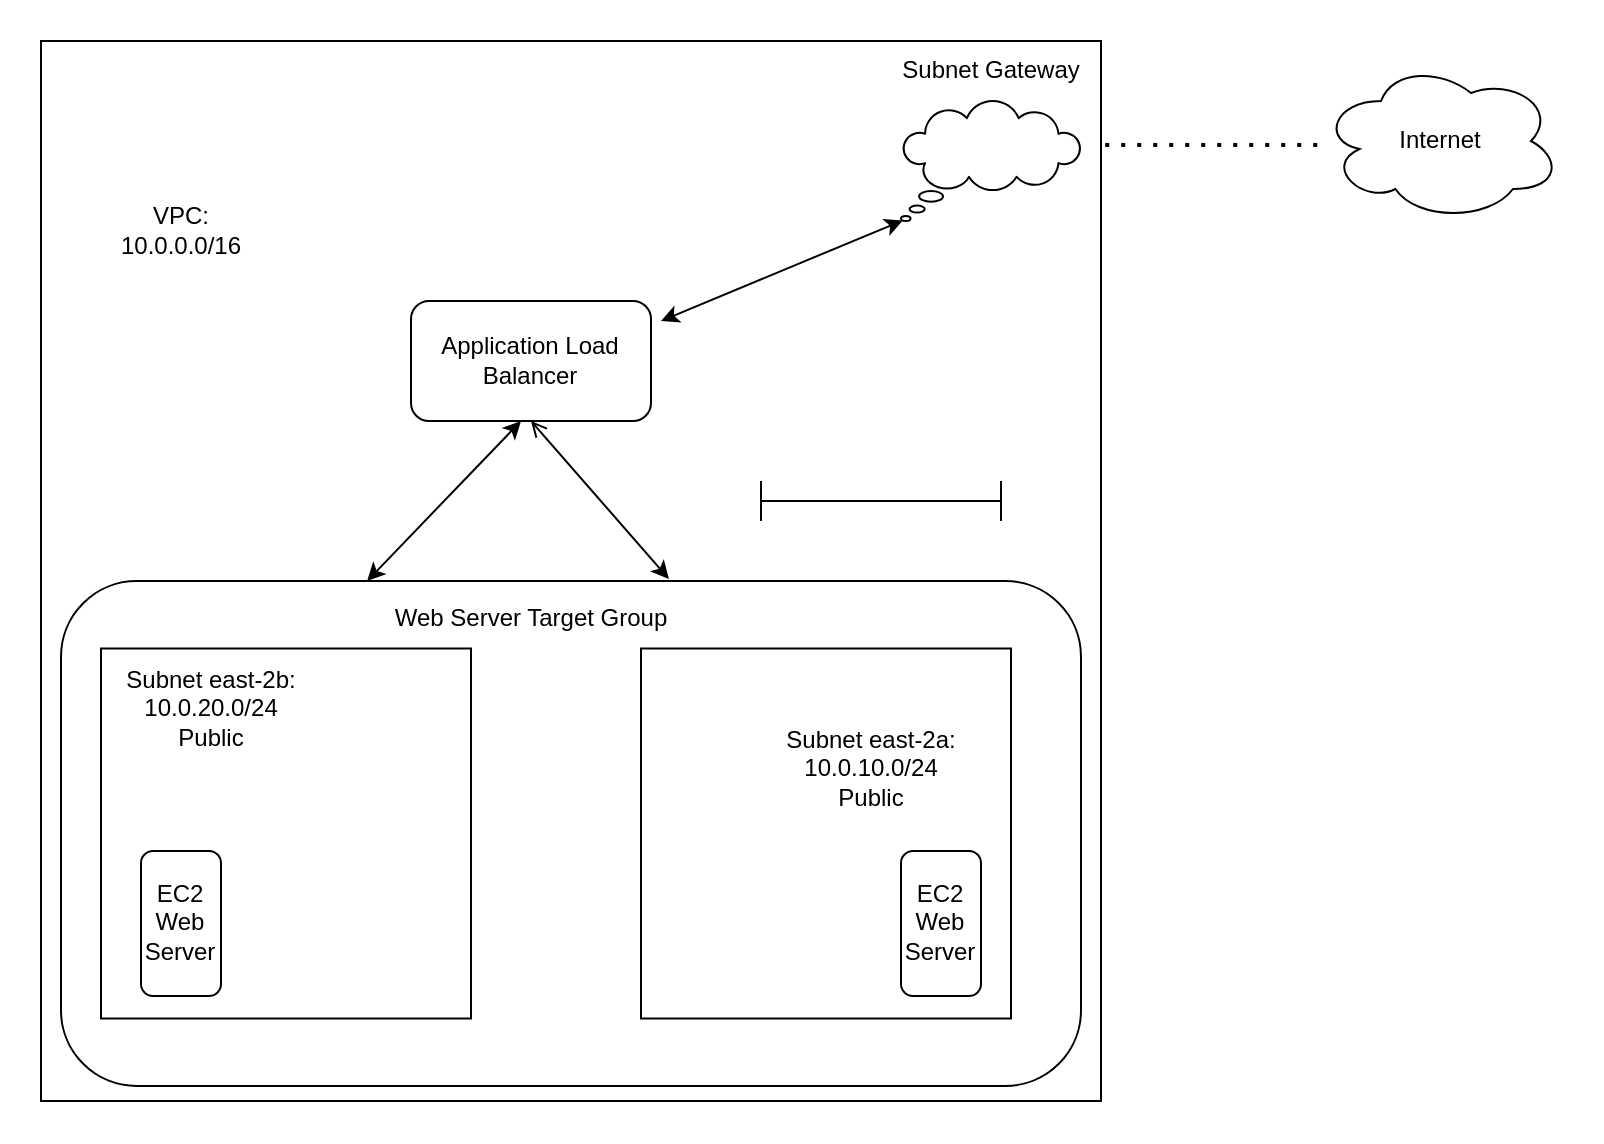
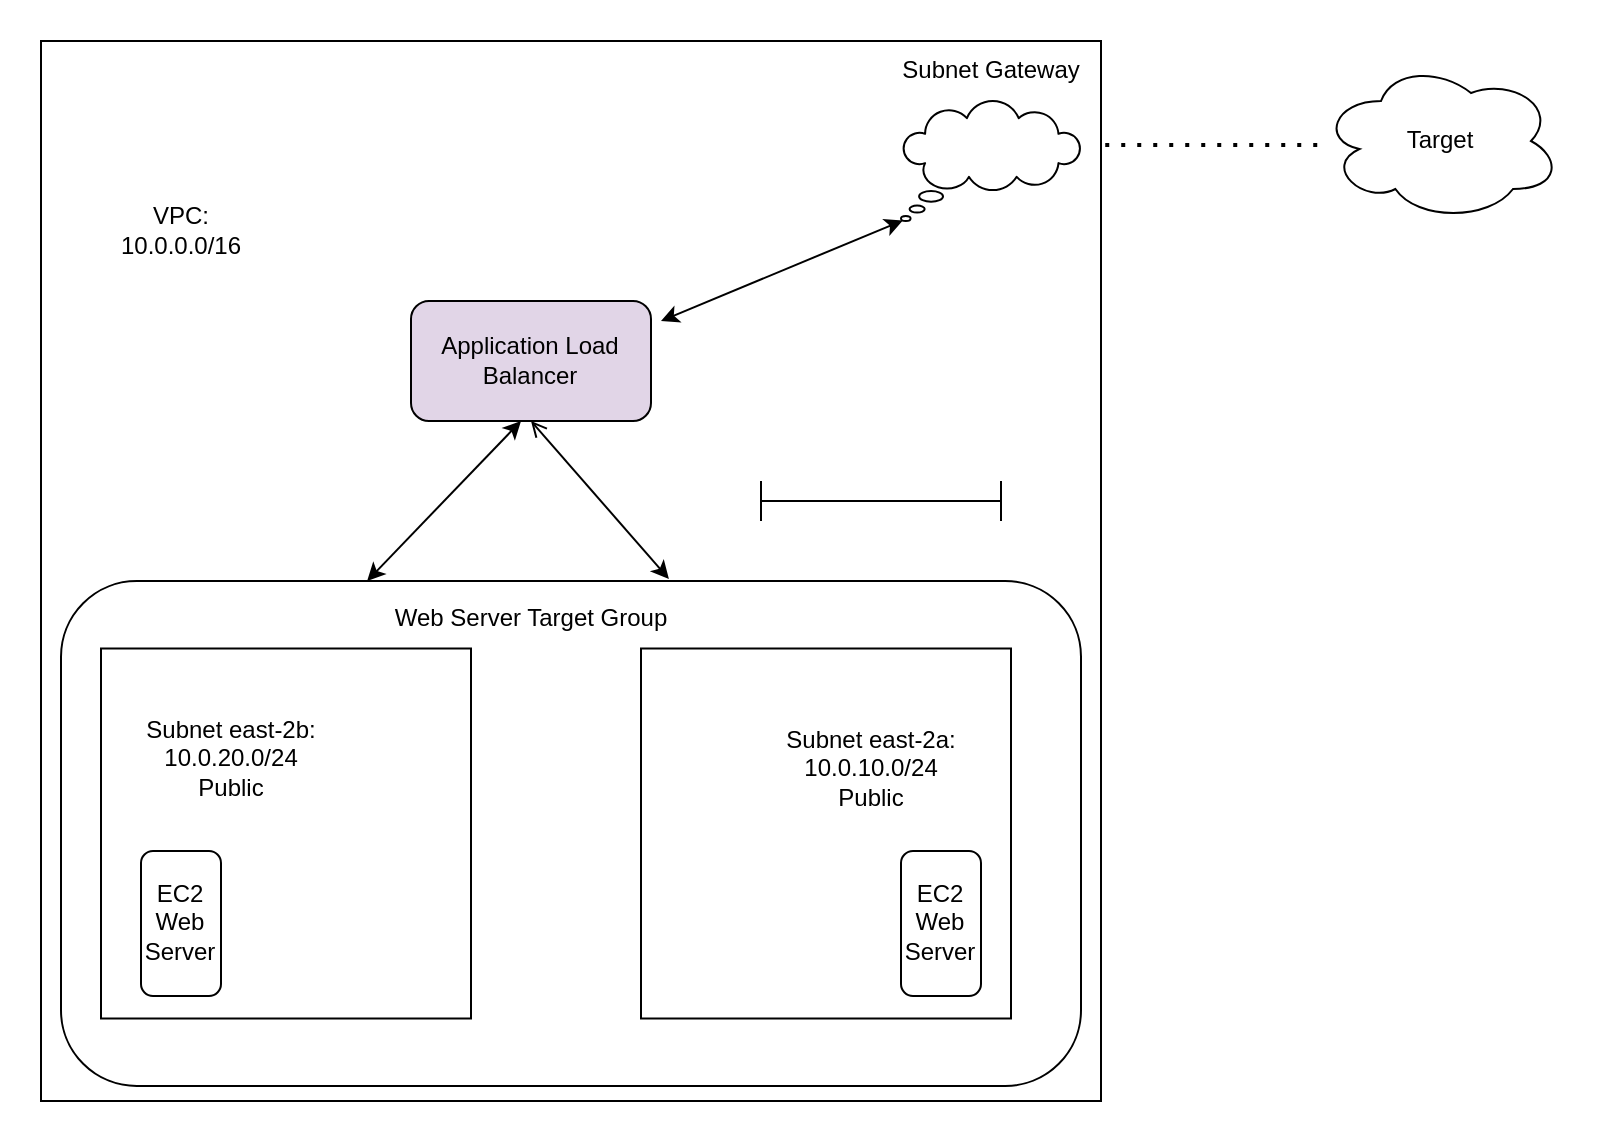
node "Internet": label "Internet" -> "Target"
node "Application Load Balancer": fillcolor #ffffff -> #e1d5e7
node "Subnet east-2b: 10.0.20.0/24 Public": moved (211, 709) -> (231, 759)
